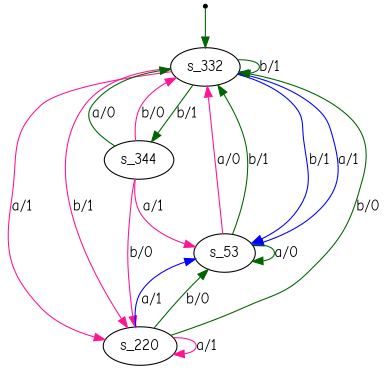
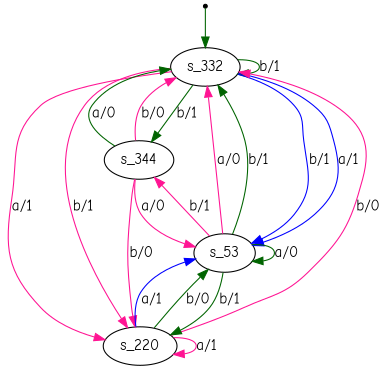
edge "s_344" -> "s_53": label "a/1" -> "a/0"
edge "s_53" -> "s_344": added, label "b/1"
edge "s_220" -> "s_332": color darkgreen -> deeppink
edge "s_53" -> "s_220": added, label "b/1"
